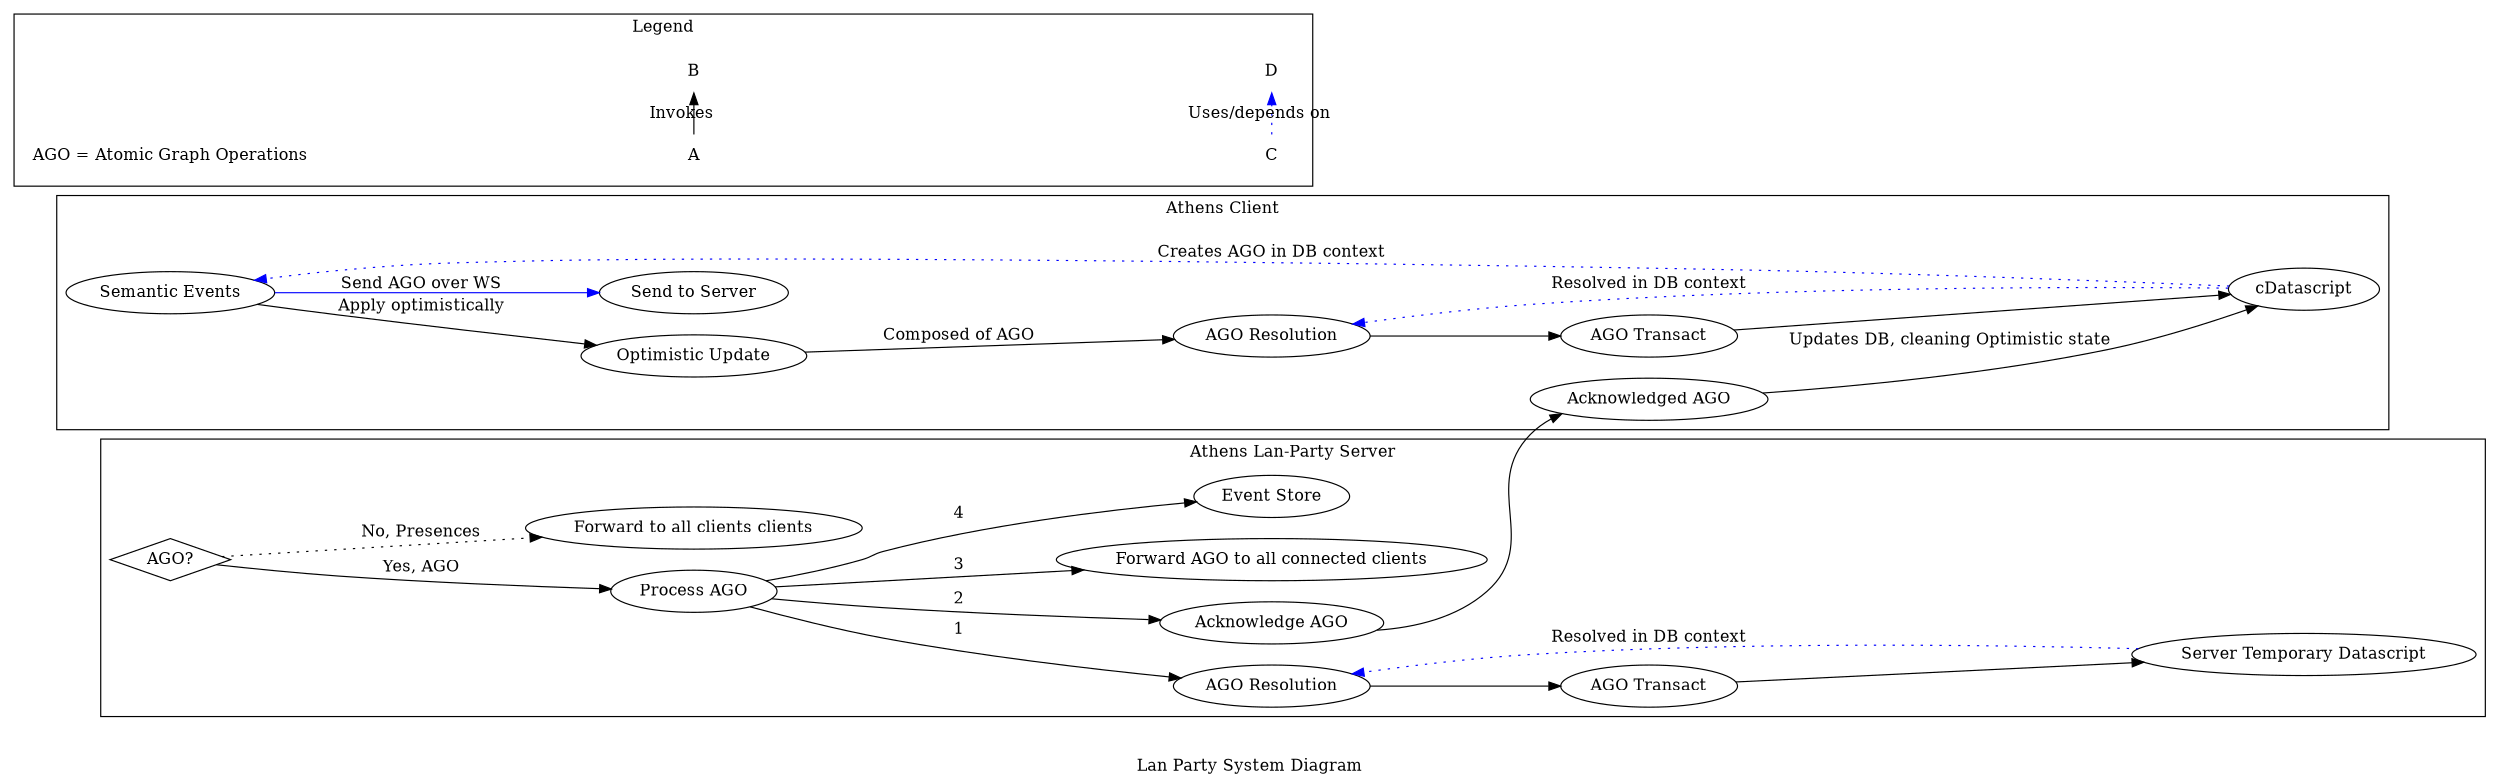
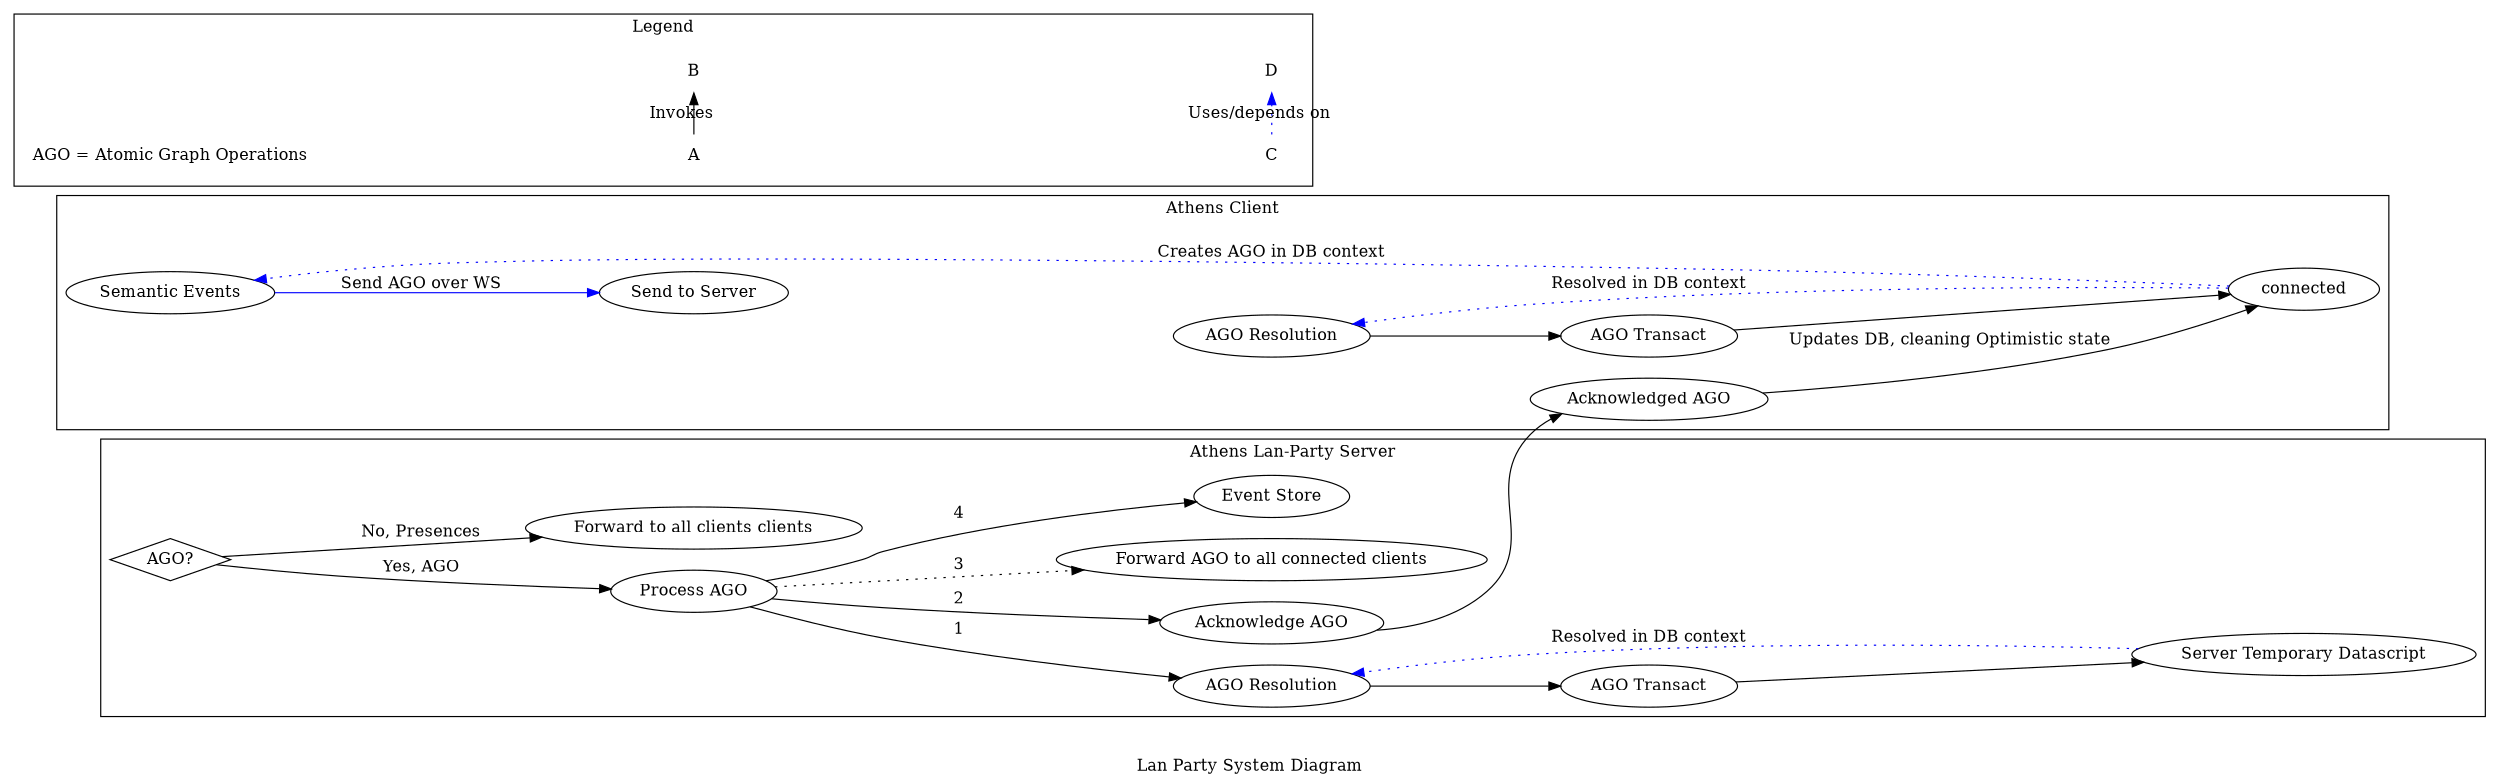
node "cDatascript": label "cDatascript" -> "connected"
node "Optimistic Update": removed
edge "AGO?" -> "Forward to all clients clients": style dotted -> solid
edge "Process AGO" -> "Forward AGO to all connected clients": style solid -> dotted
